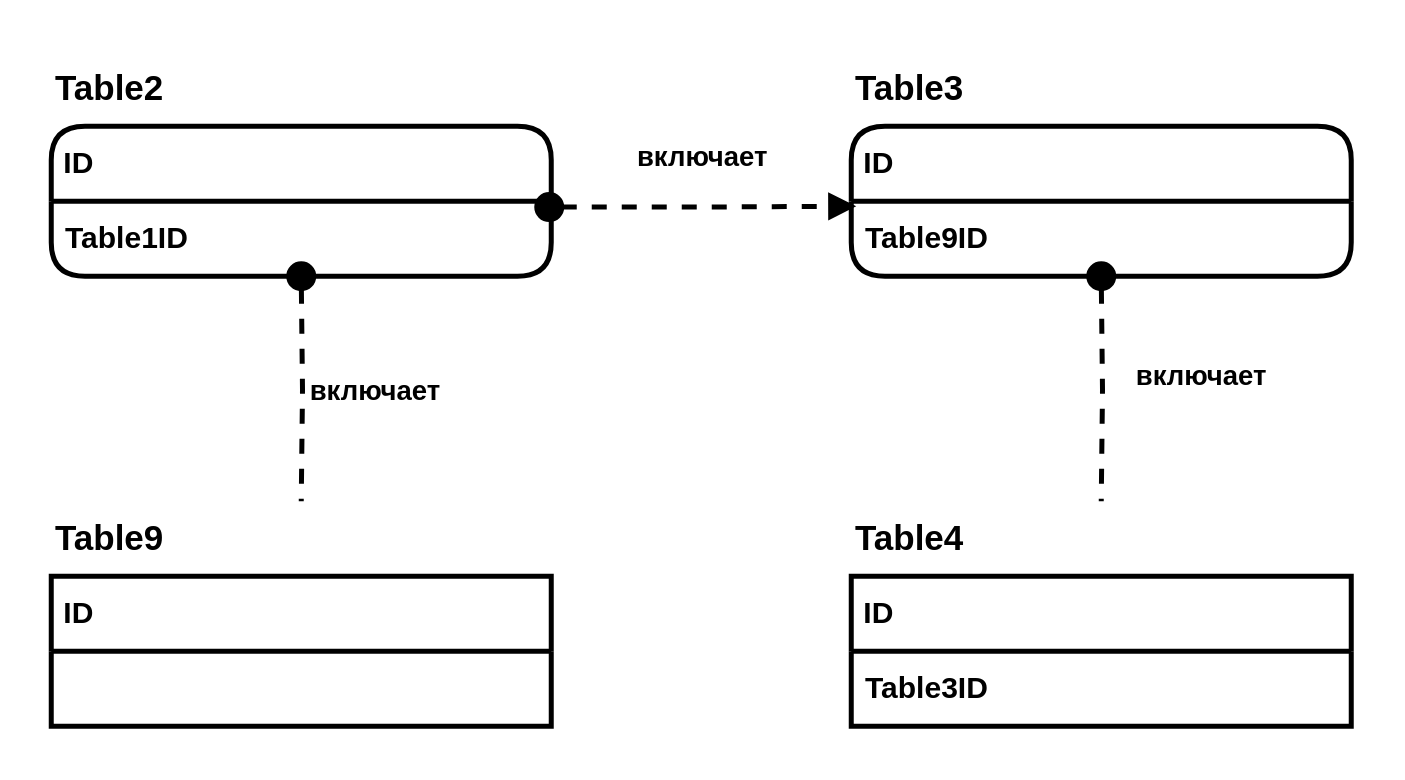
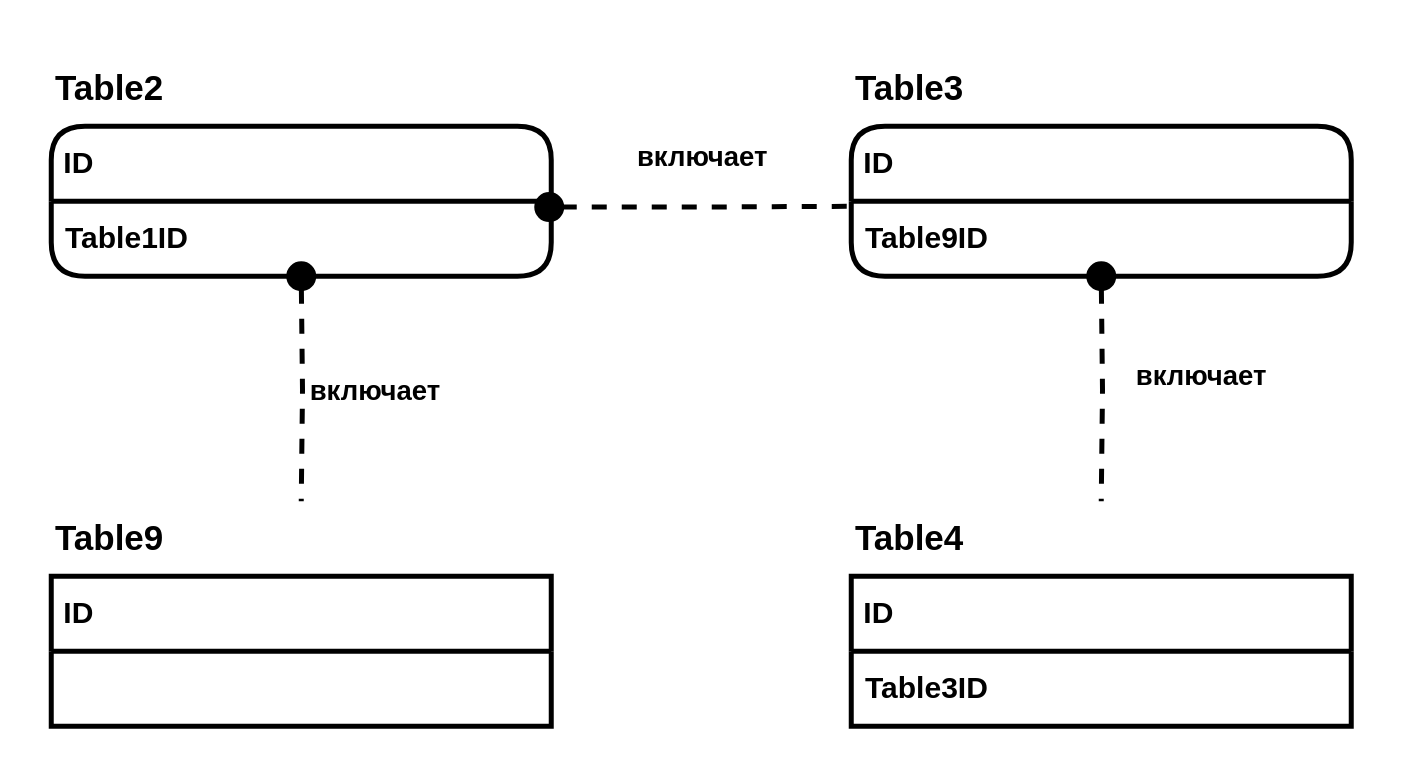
edge "Table1ID" -- "Table9ID": arrowhead block -> none
